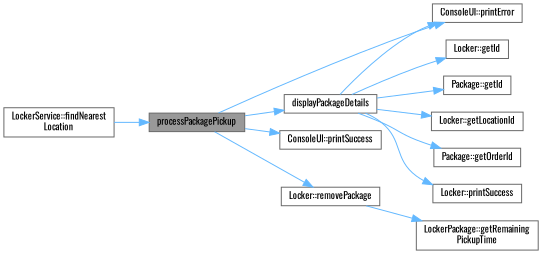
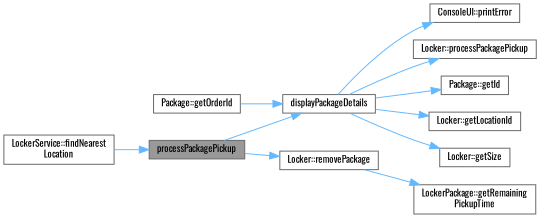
node "Locker::getId": label "Locker::getId" -> "Locker::processPackagePickup"
edge "processPackagePickup" -> "ConsoleUI::printError": removed
edge "displayPackageDetails" -> "Package::getOrderId": reversed
node "ConsoleUI::printSuccess": removed
node "Locker::printSuccess": label "Locker::printSuccess" -> "Locker::getSize"
